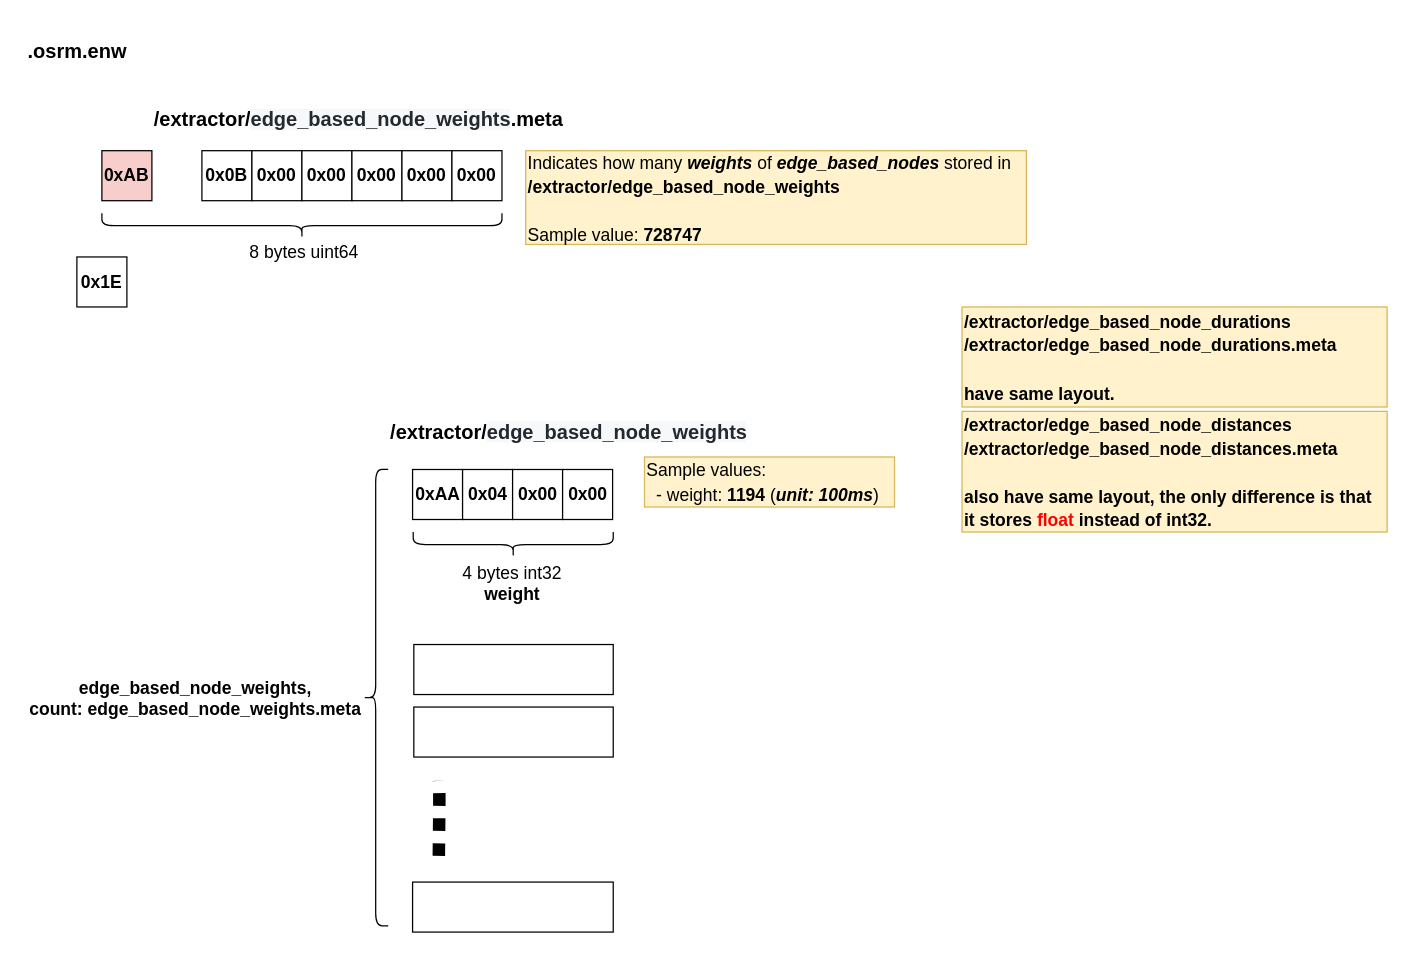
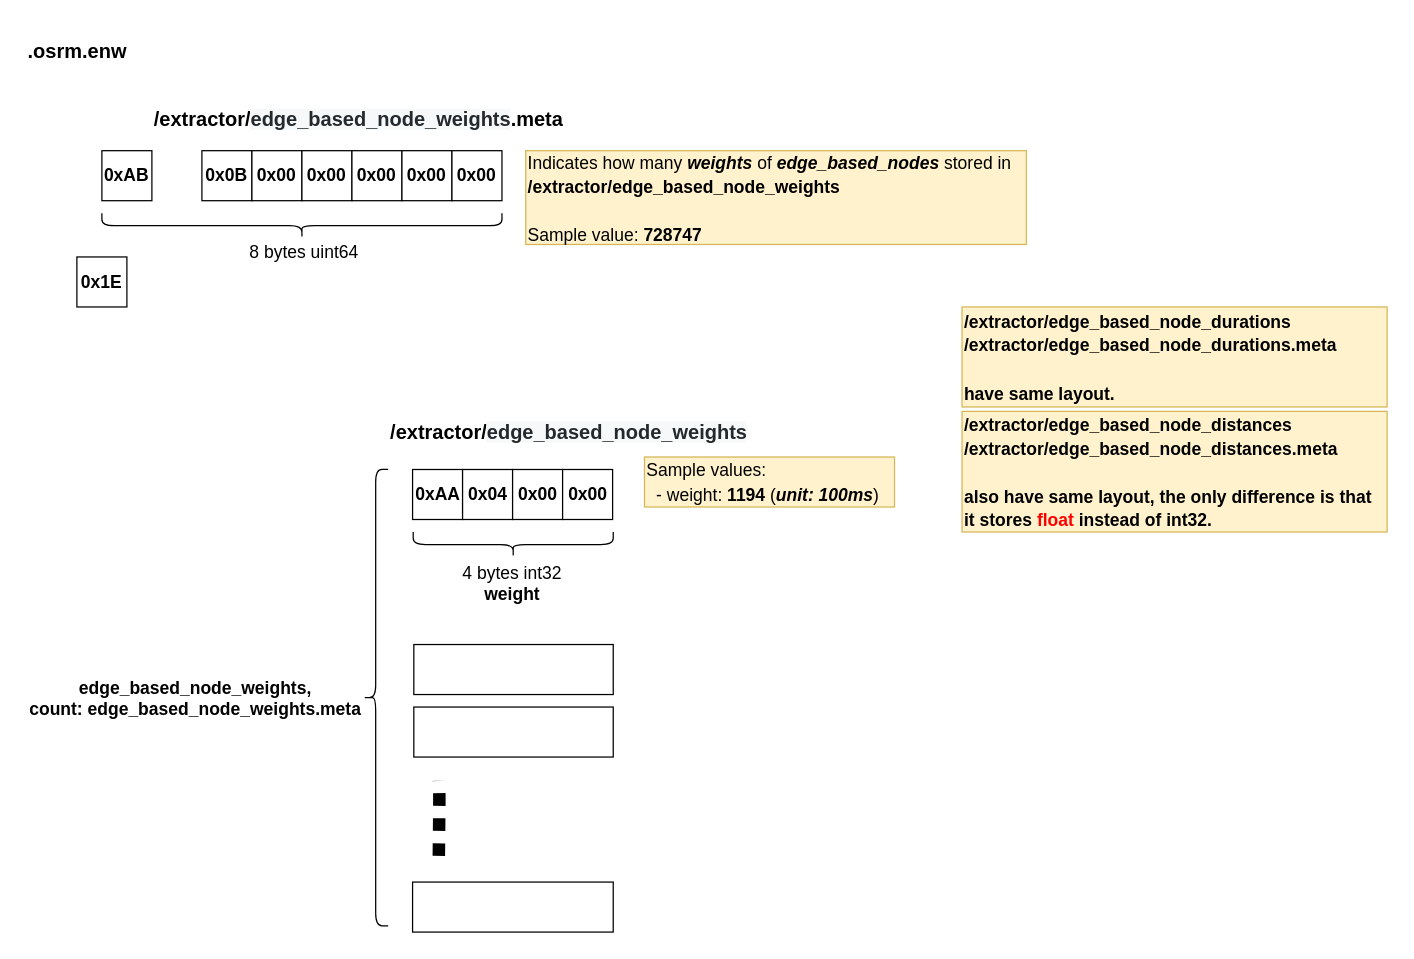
node "0xAB": fillcolor #f8cecc -> #ffffff
